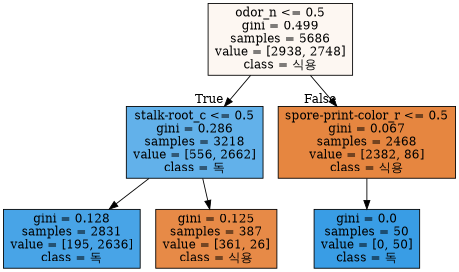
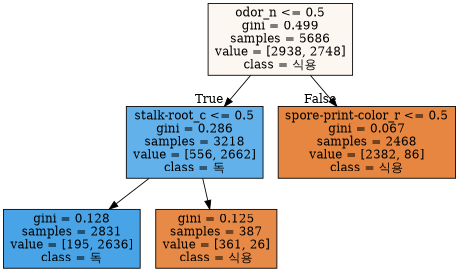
node "gini = 0.0 samples = 50 value = [0, 50] class = 독": removed
